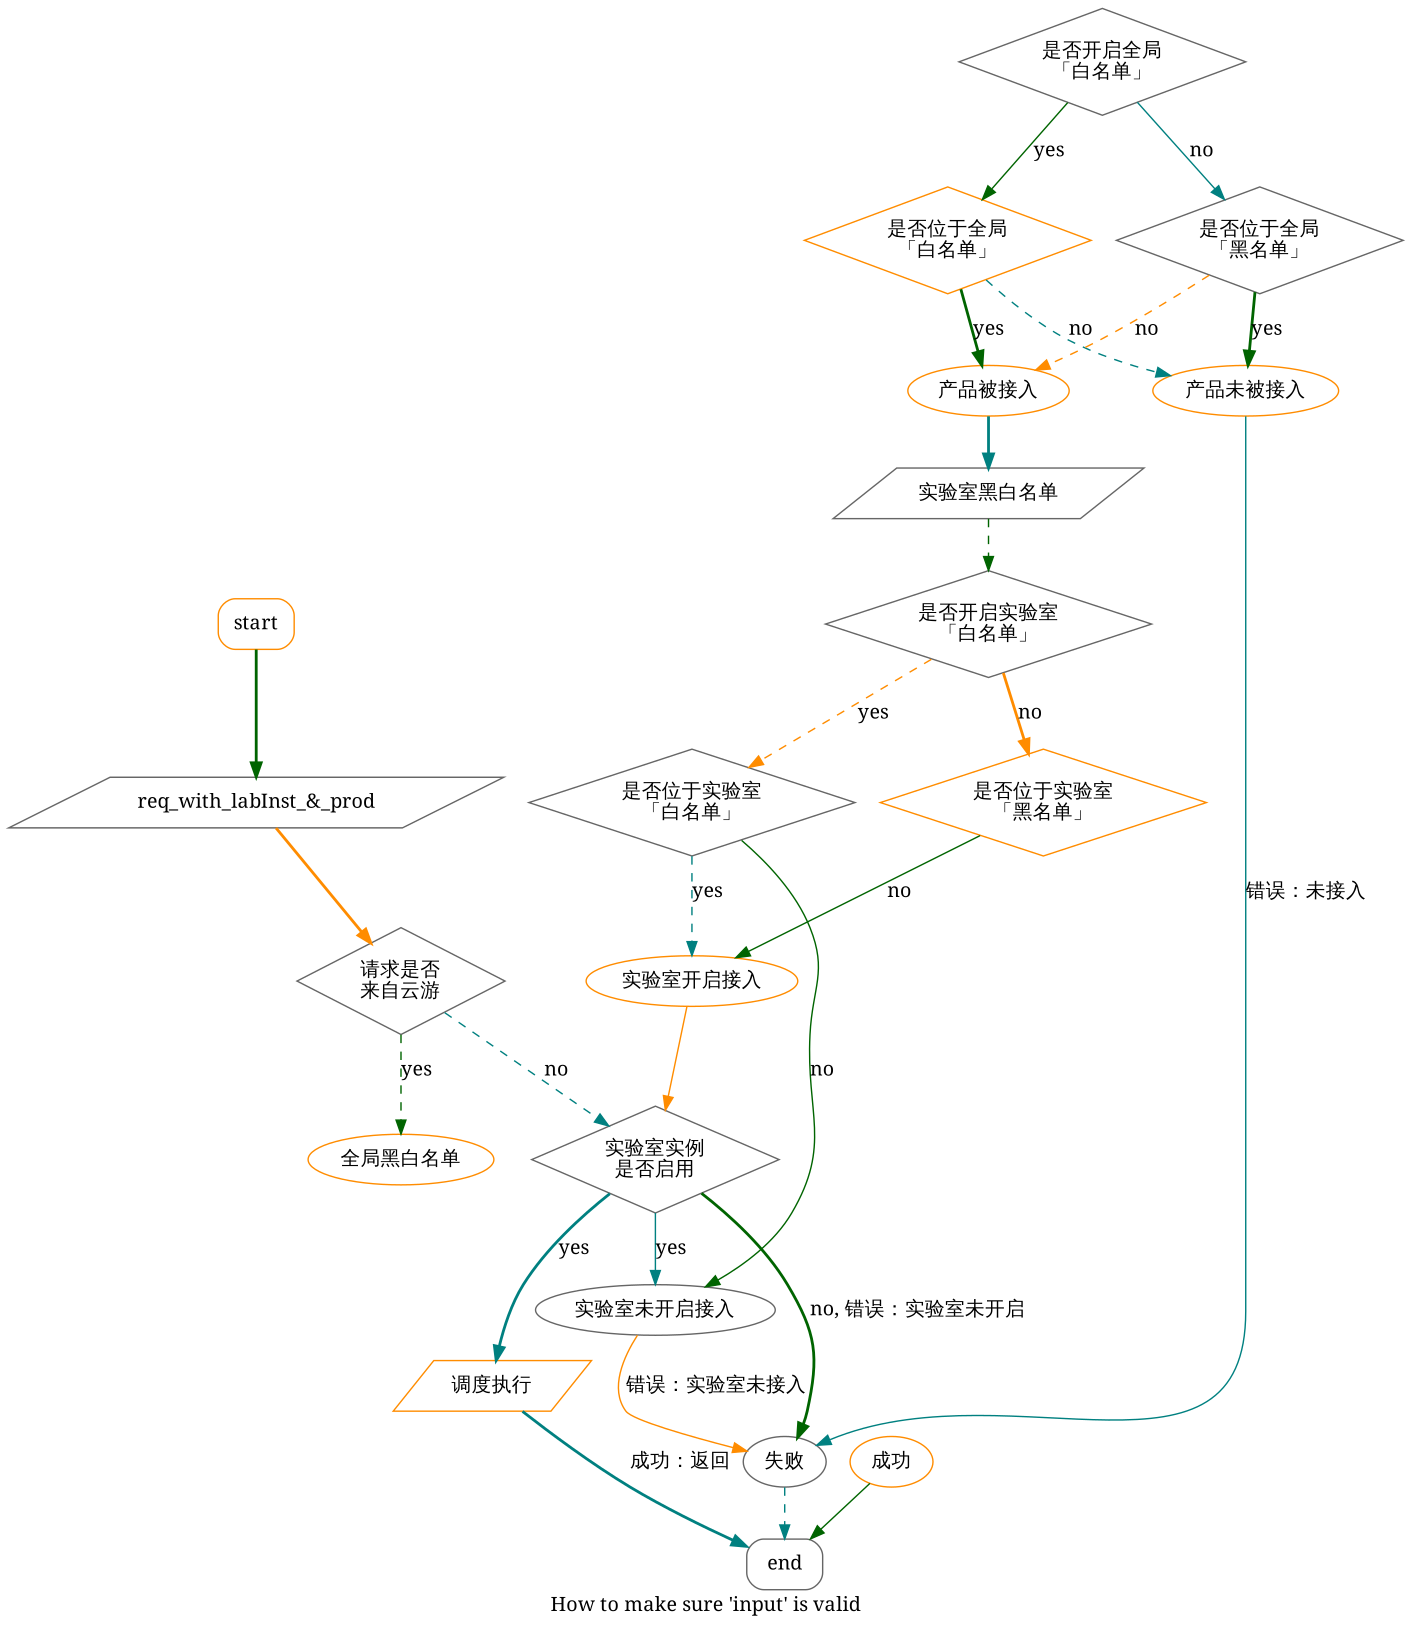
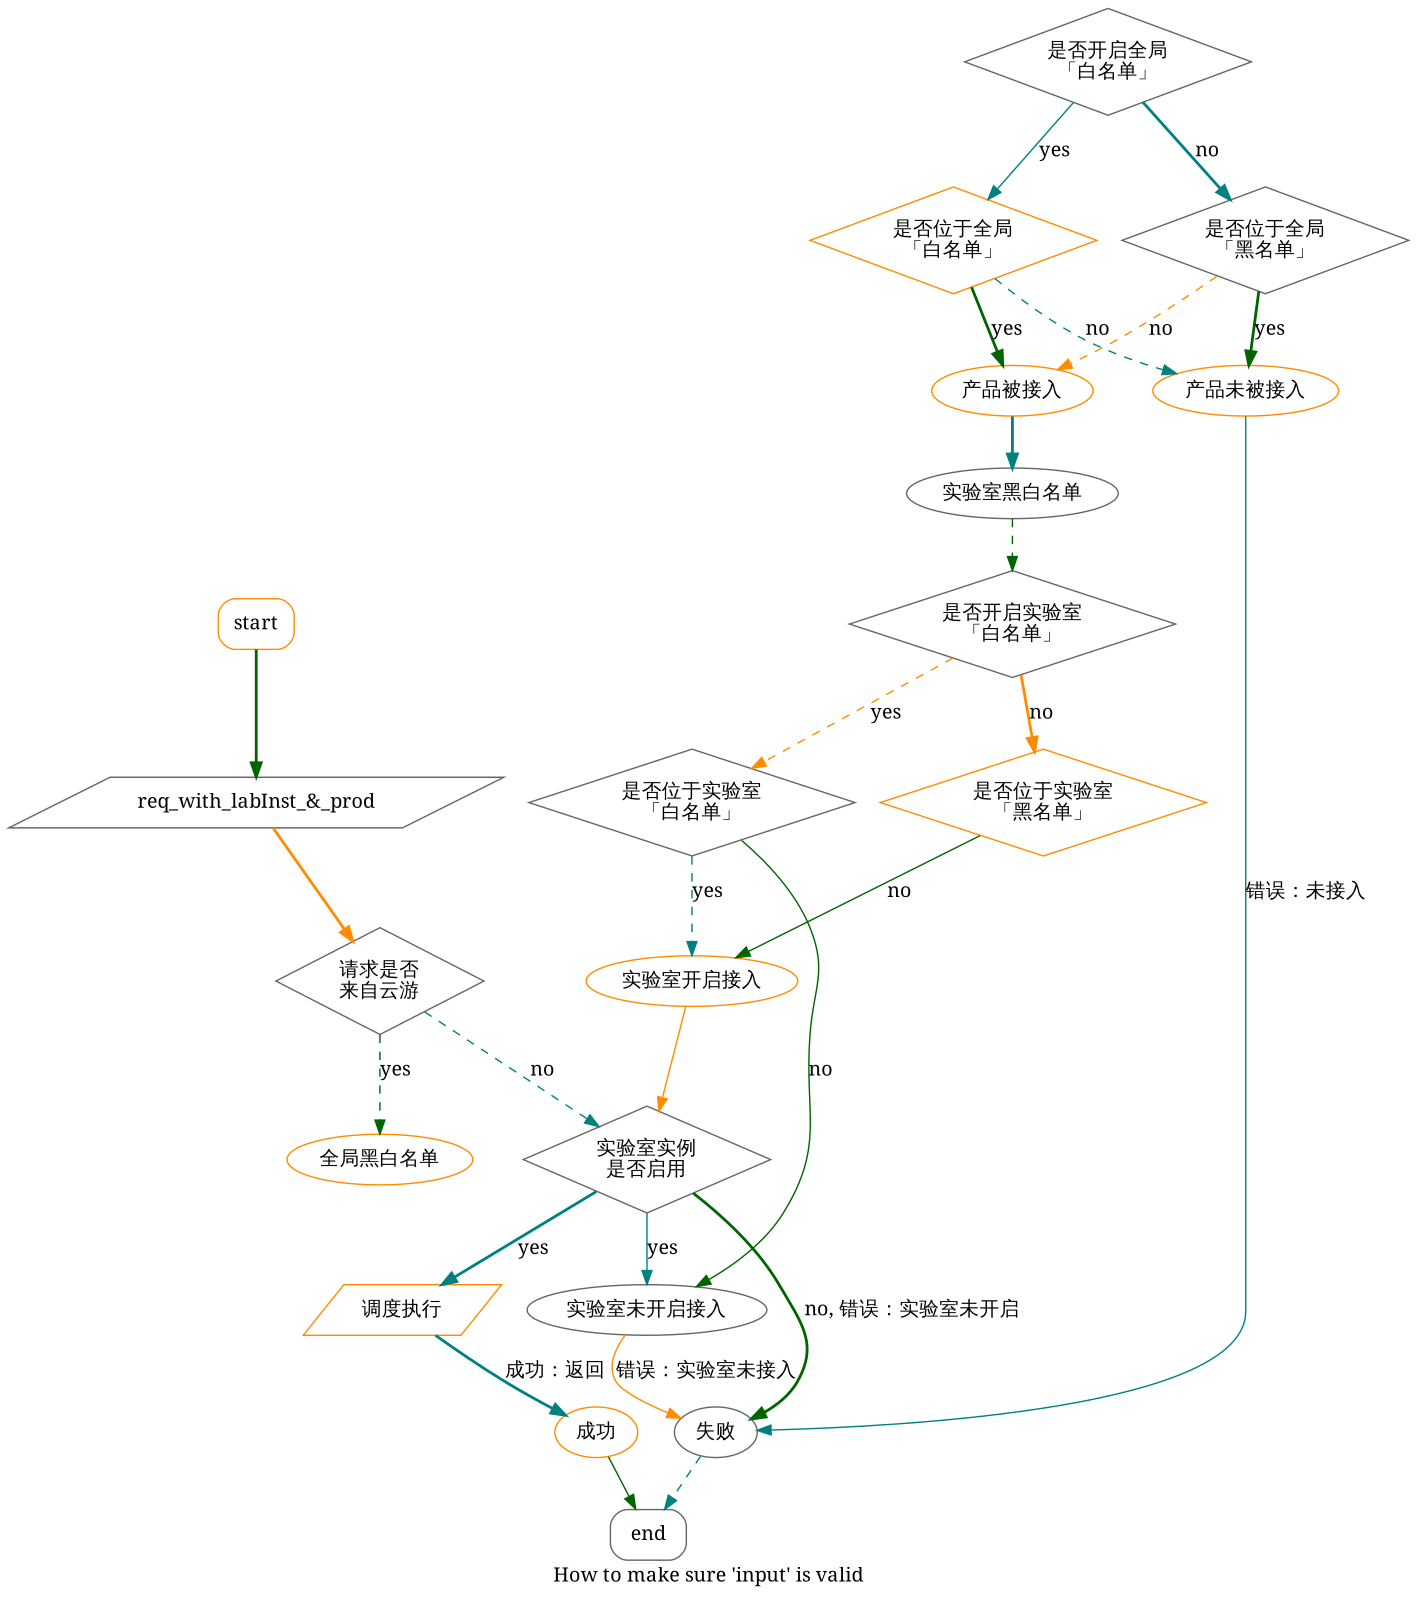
edge "是否开启全局 「白名单」" -> "是否位于全局 「白名单」": color darkgreen -> teal
edge "是否开启全局 「白名单」" -> "是否位于全局 「黑名单」": style solid -> bold
node "实验室黑白名单": shape parallelogram -> ellipse
edge "调度执行" -> "end": now "调度执行" -> "成功"
